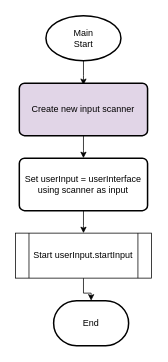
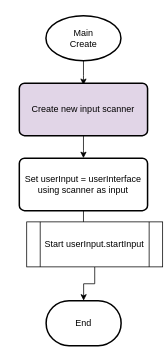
node "Main Start": label "Main Start" -> "Main Create"
node "Start userInput.startInput": moved (83, 255) -> (95, 244)
node "End": moved (91, 323) -> (84, 323)
